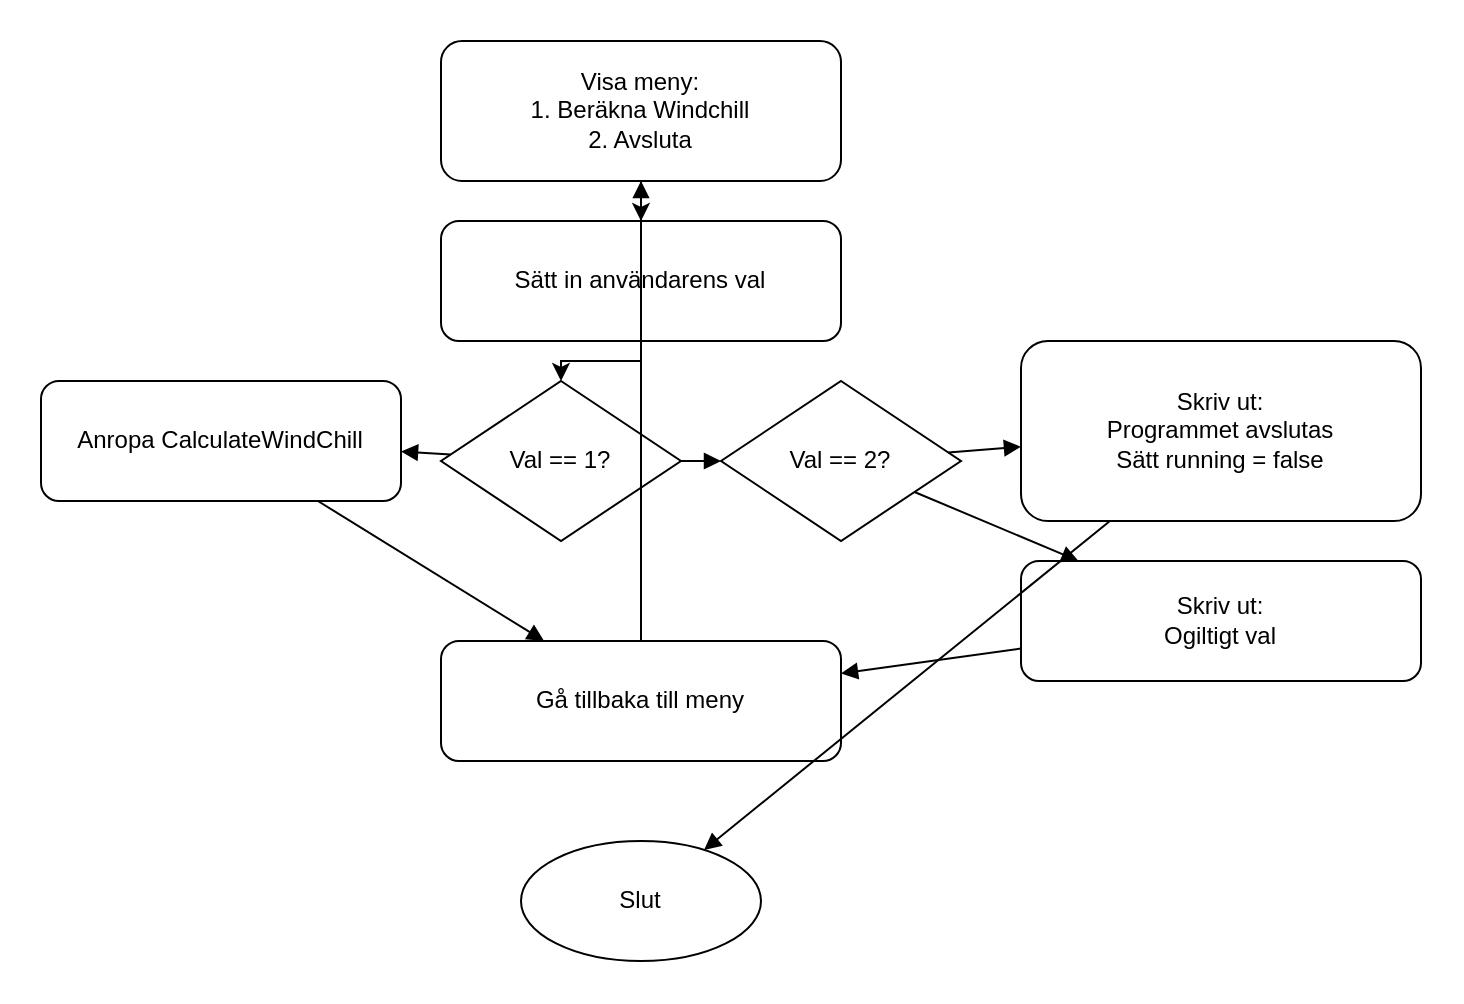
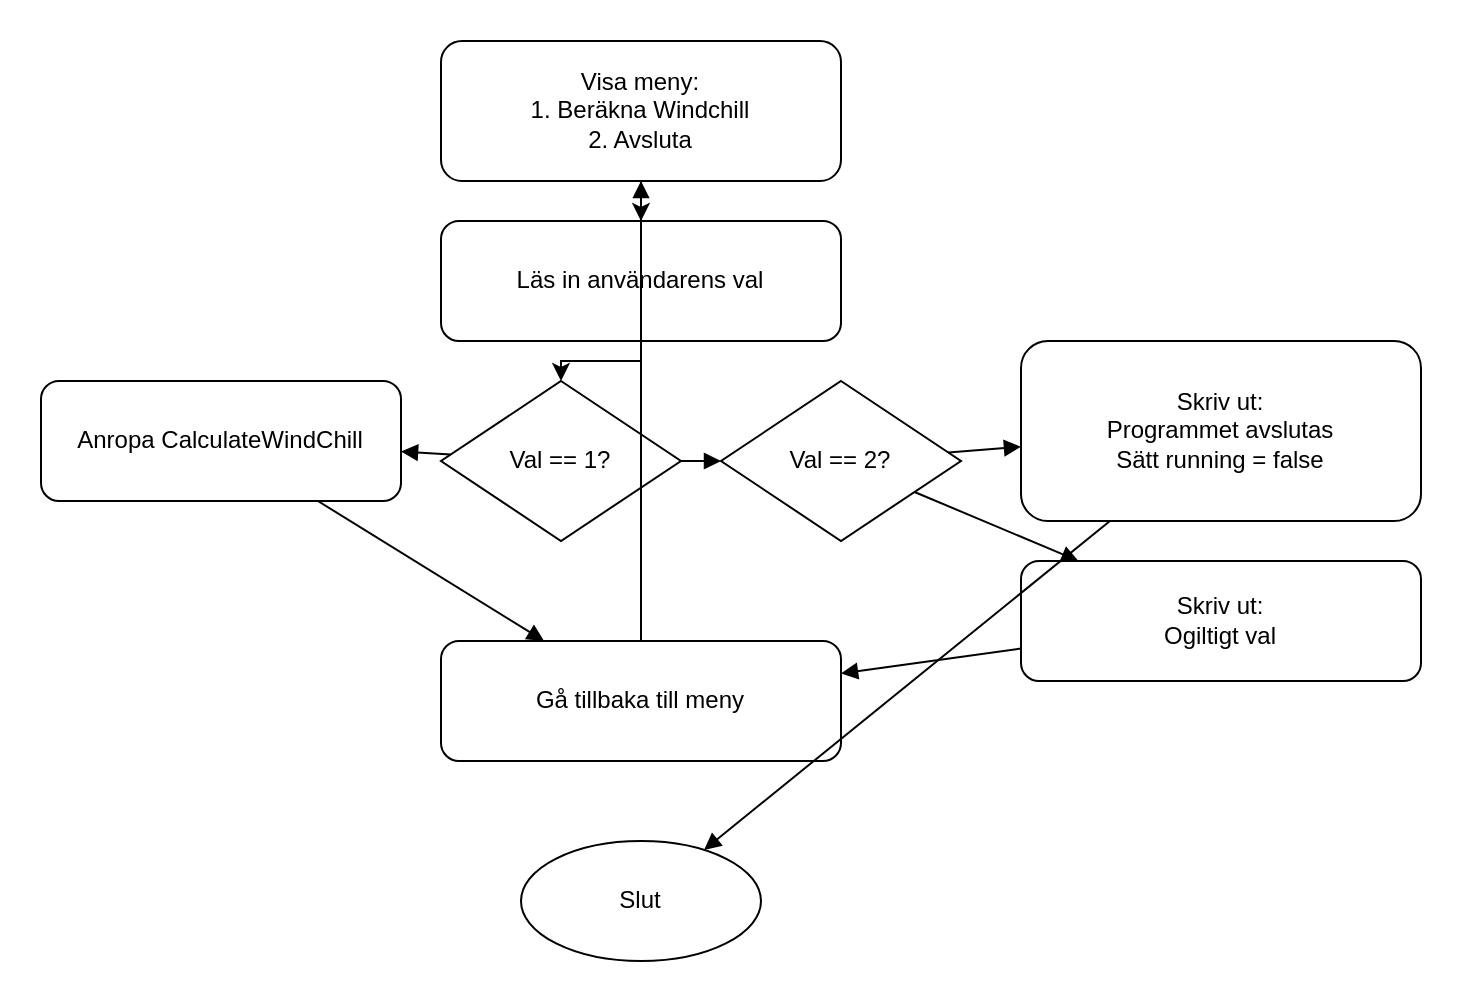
node "Sätt in användarens val": label "Sätt in användarens val" -> "Läs in användarens val"
